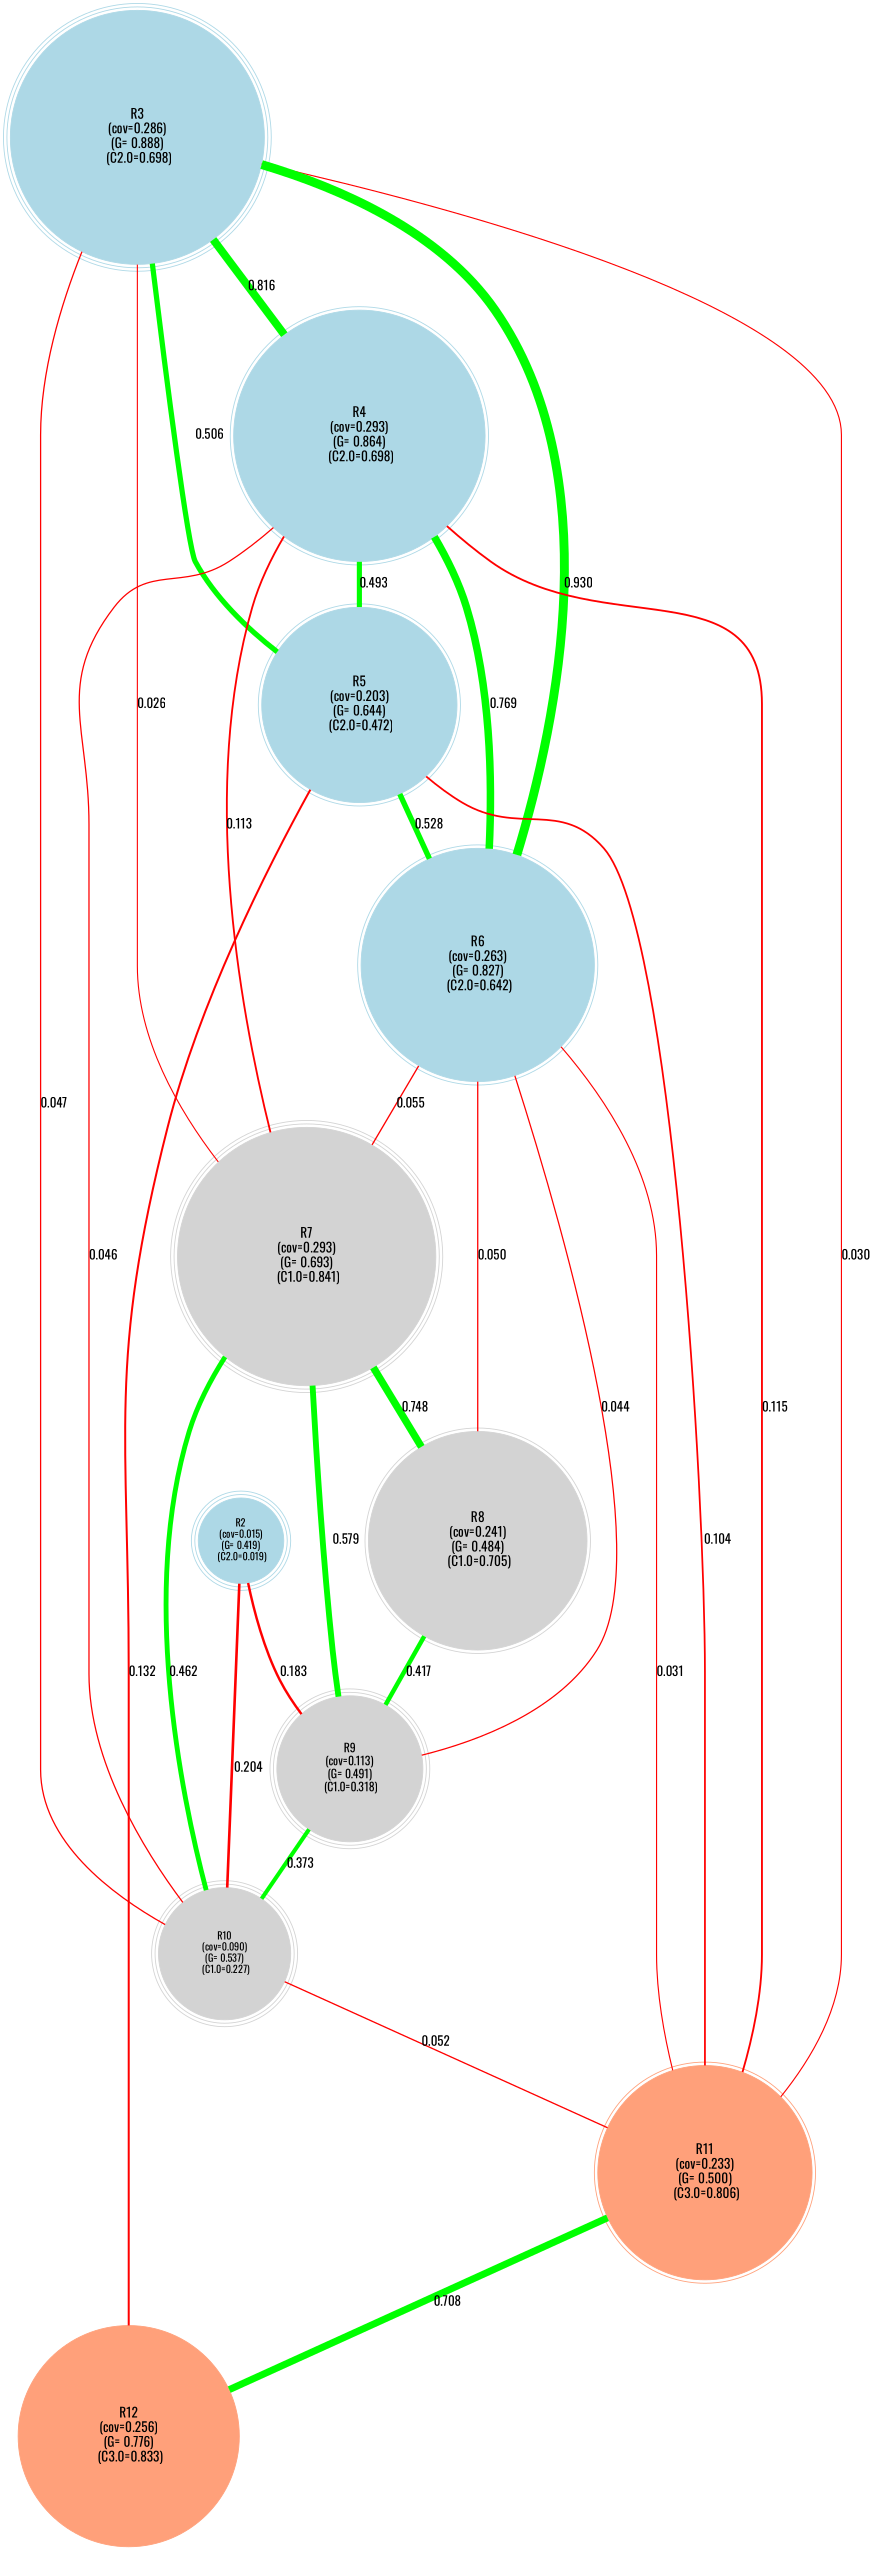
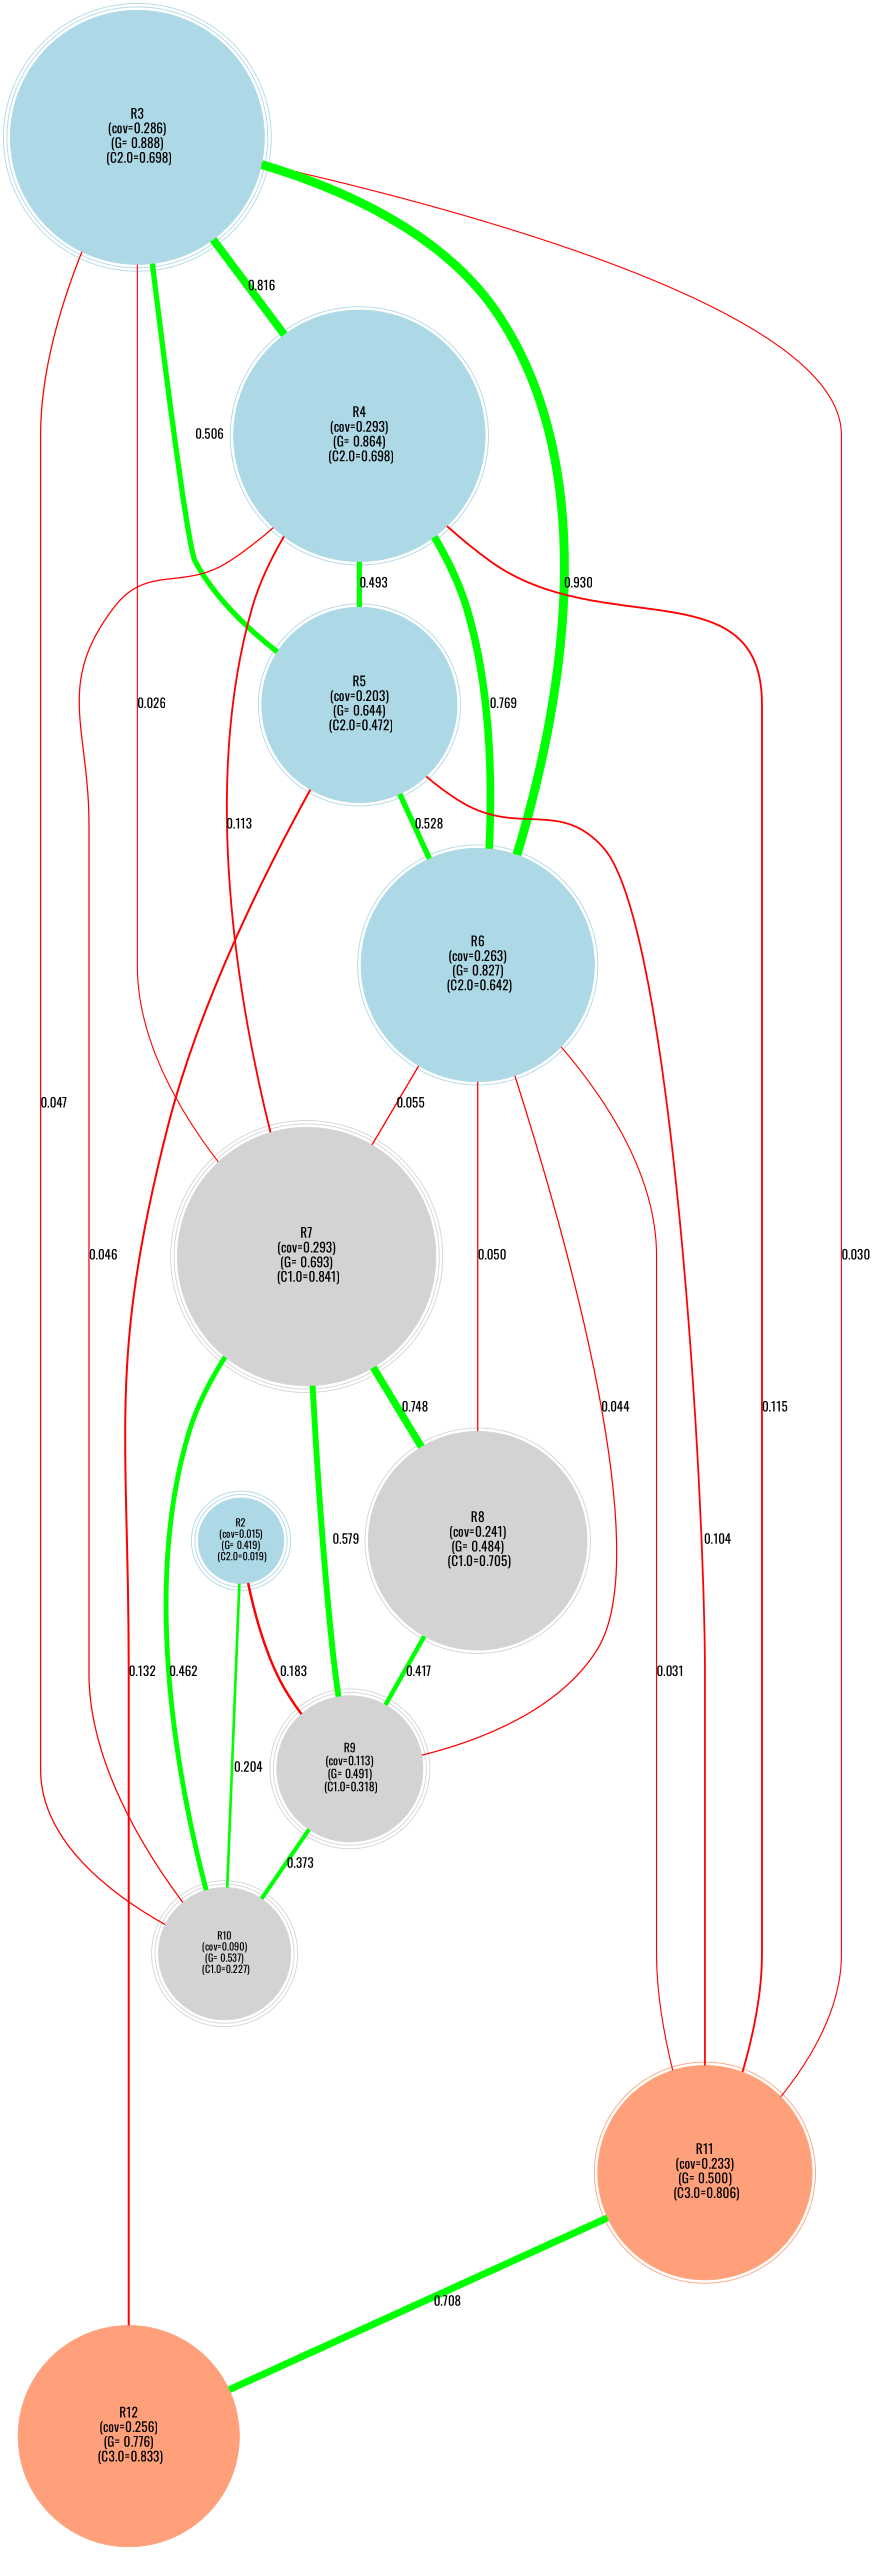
edge "R2 (cov=0.015) (G= 0.419) (C2.0=0.019)" -- "R10 (cov=0.090) (G= 0.537) (C1.0=0.227)": color red -> green
edge "R10 (cov=0.090) (G= 0.537) (C1.0=0.227)" -- "R11 (cov=0.233) (G= 0.500) (C3.0=0.806)": removed, label "0.052"
